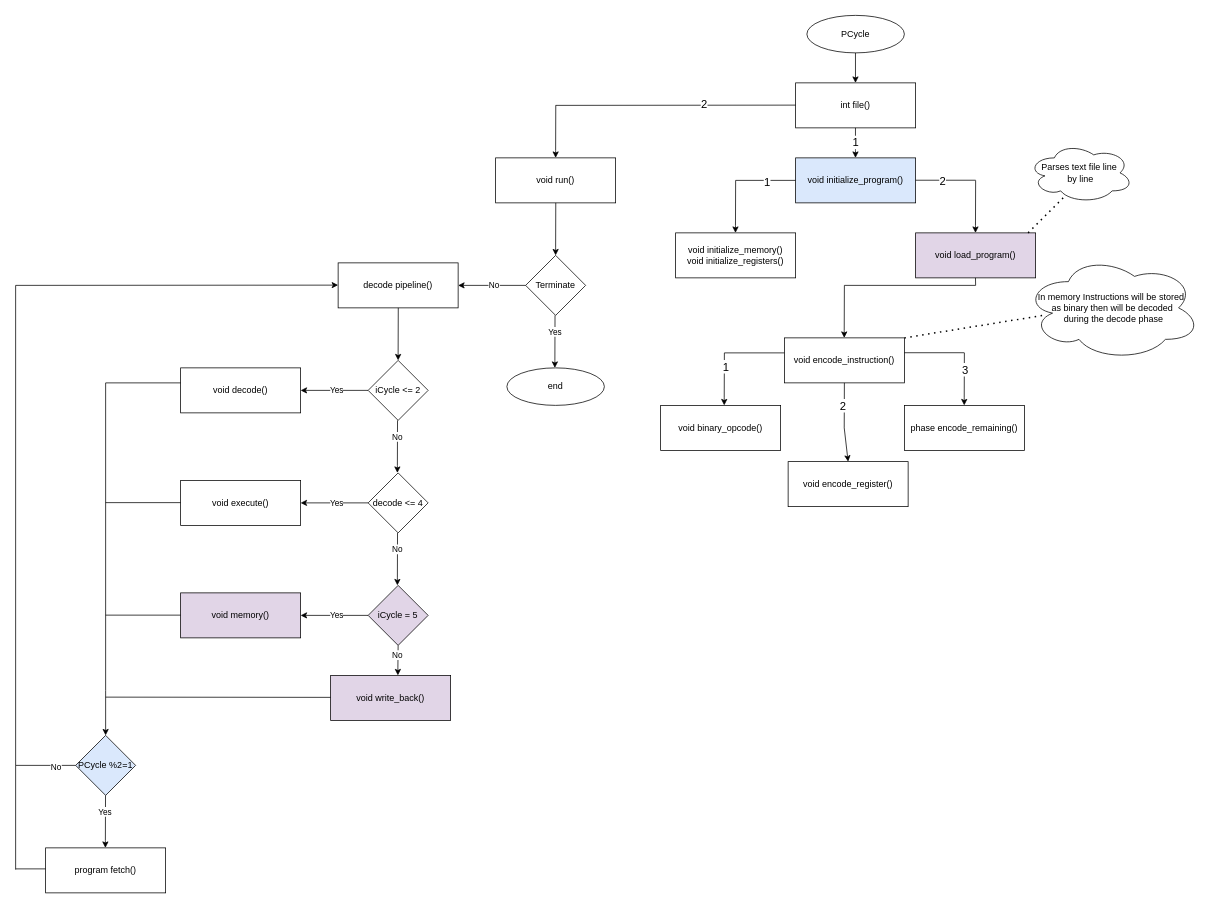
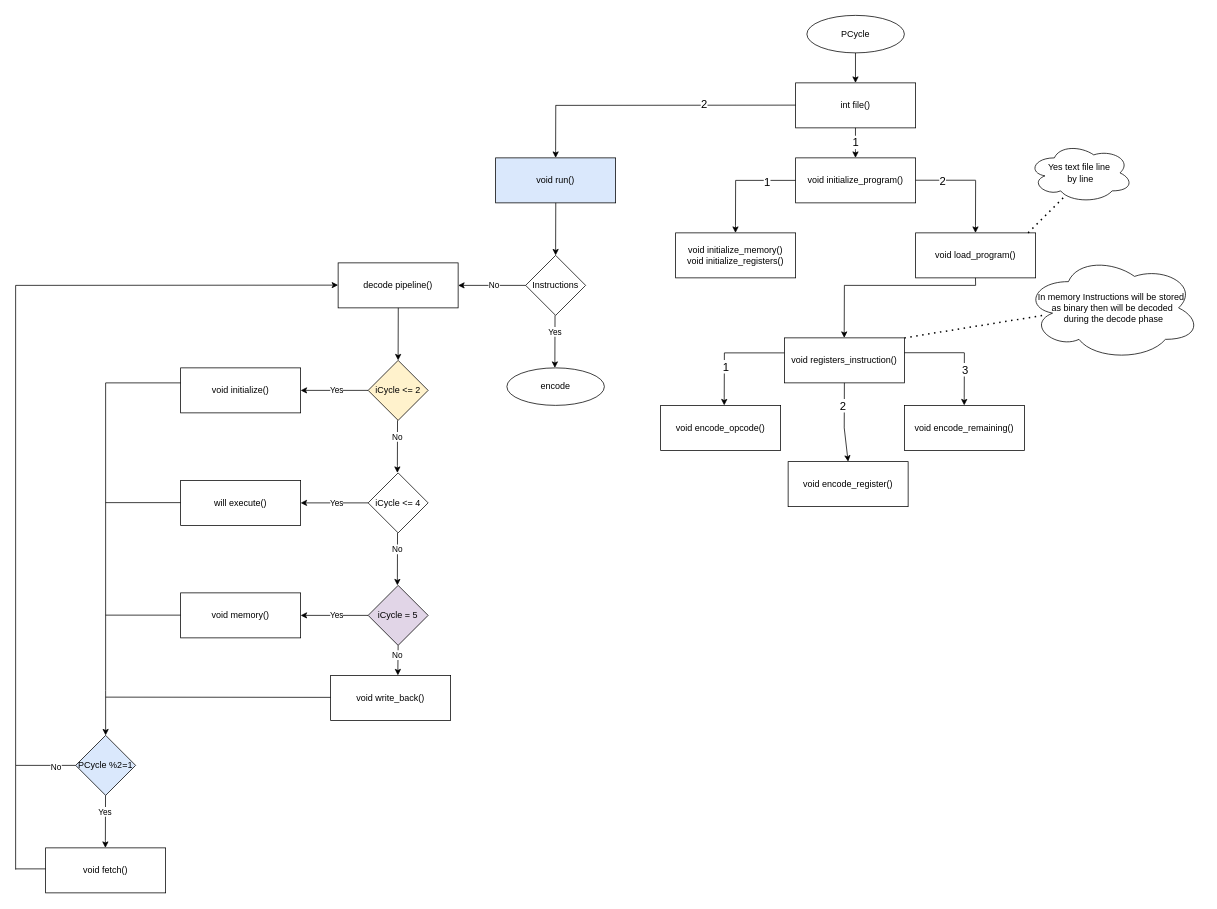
node "Parses text file line by line": label "Parses text file line by line" -> "Yes text file line by line"
node "void run()": fillcolor #ffffff -> #dae8fc
node "void initialize_program()": fillcolor #dae8fc -> #ffffff
node "void load_program()": fillcolor #e1d5e7 -> #ffffff
node "Terminate": label "Terminate" -> "Instructions"
node "void encode_instruction()": label "void encode_instruction()" -> "void registers_instruction()"
node "end": label "end" -> "encode"
node "void decode()": label "void decode()" -> "void initialize()"
node "iCycle <= 2": fillcolor #ffffff -> #fff2cc
node "void binary_opcode()": label "void binary_opcode()" -> "void encode_opcode()"
node "phase encode_remaining()": label "phase encode_remaining()" -> "void encode_remaining()"
node "void execute()": label "void execute()" -> "will execute()"
node "decode <= 4": label "decode <= 4" -> "iCycle <= 4"
node "void memory()": fillcolor #e1d5e7 -> #ffffff
node "void write_back()": fillcolor #e1d5e7 -> #ffffff
node "program fetch()": label "program fetch()" -> "void fetch()"
